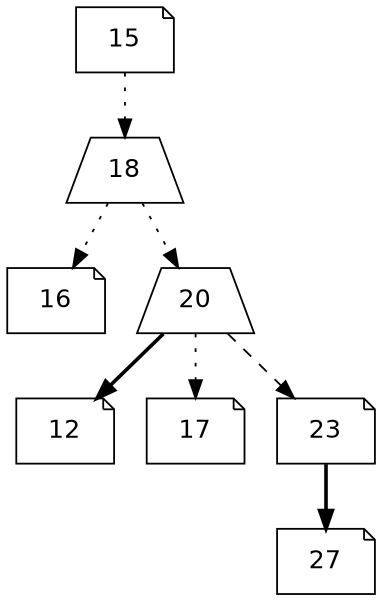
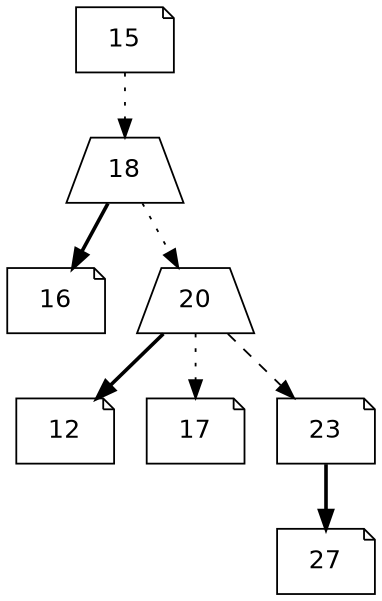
edge "18" -> "16": style dotted -> bold
